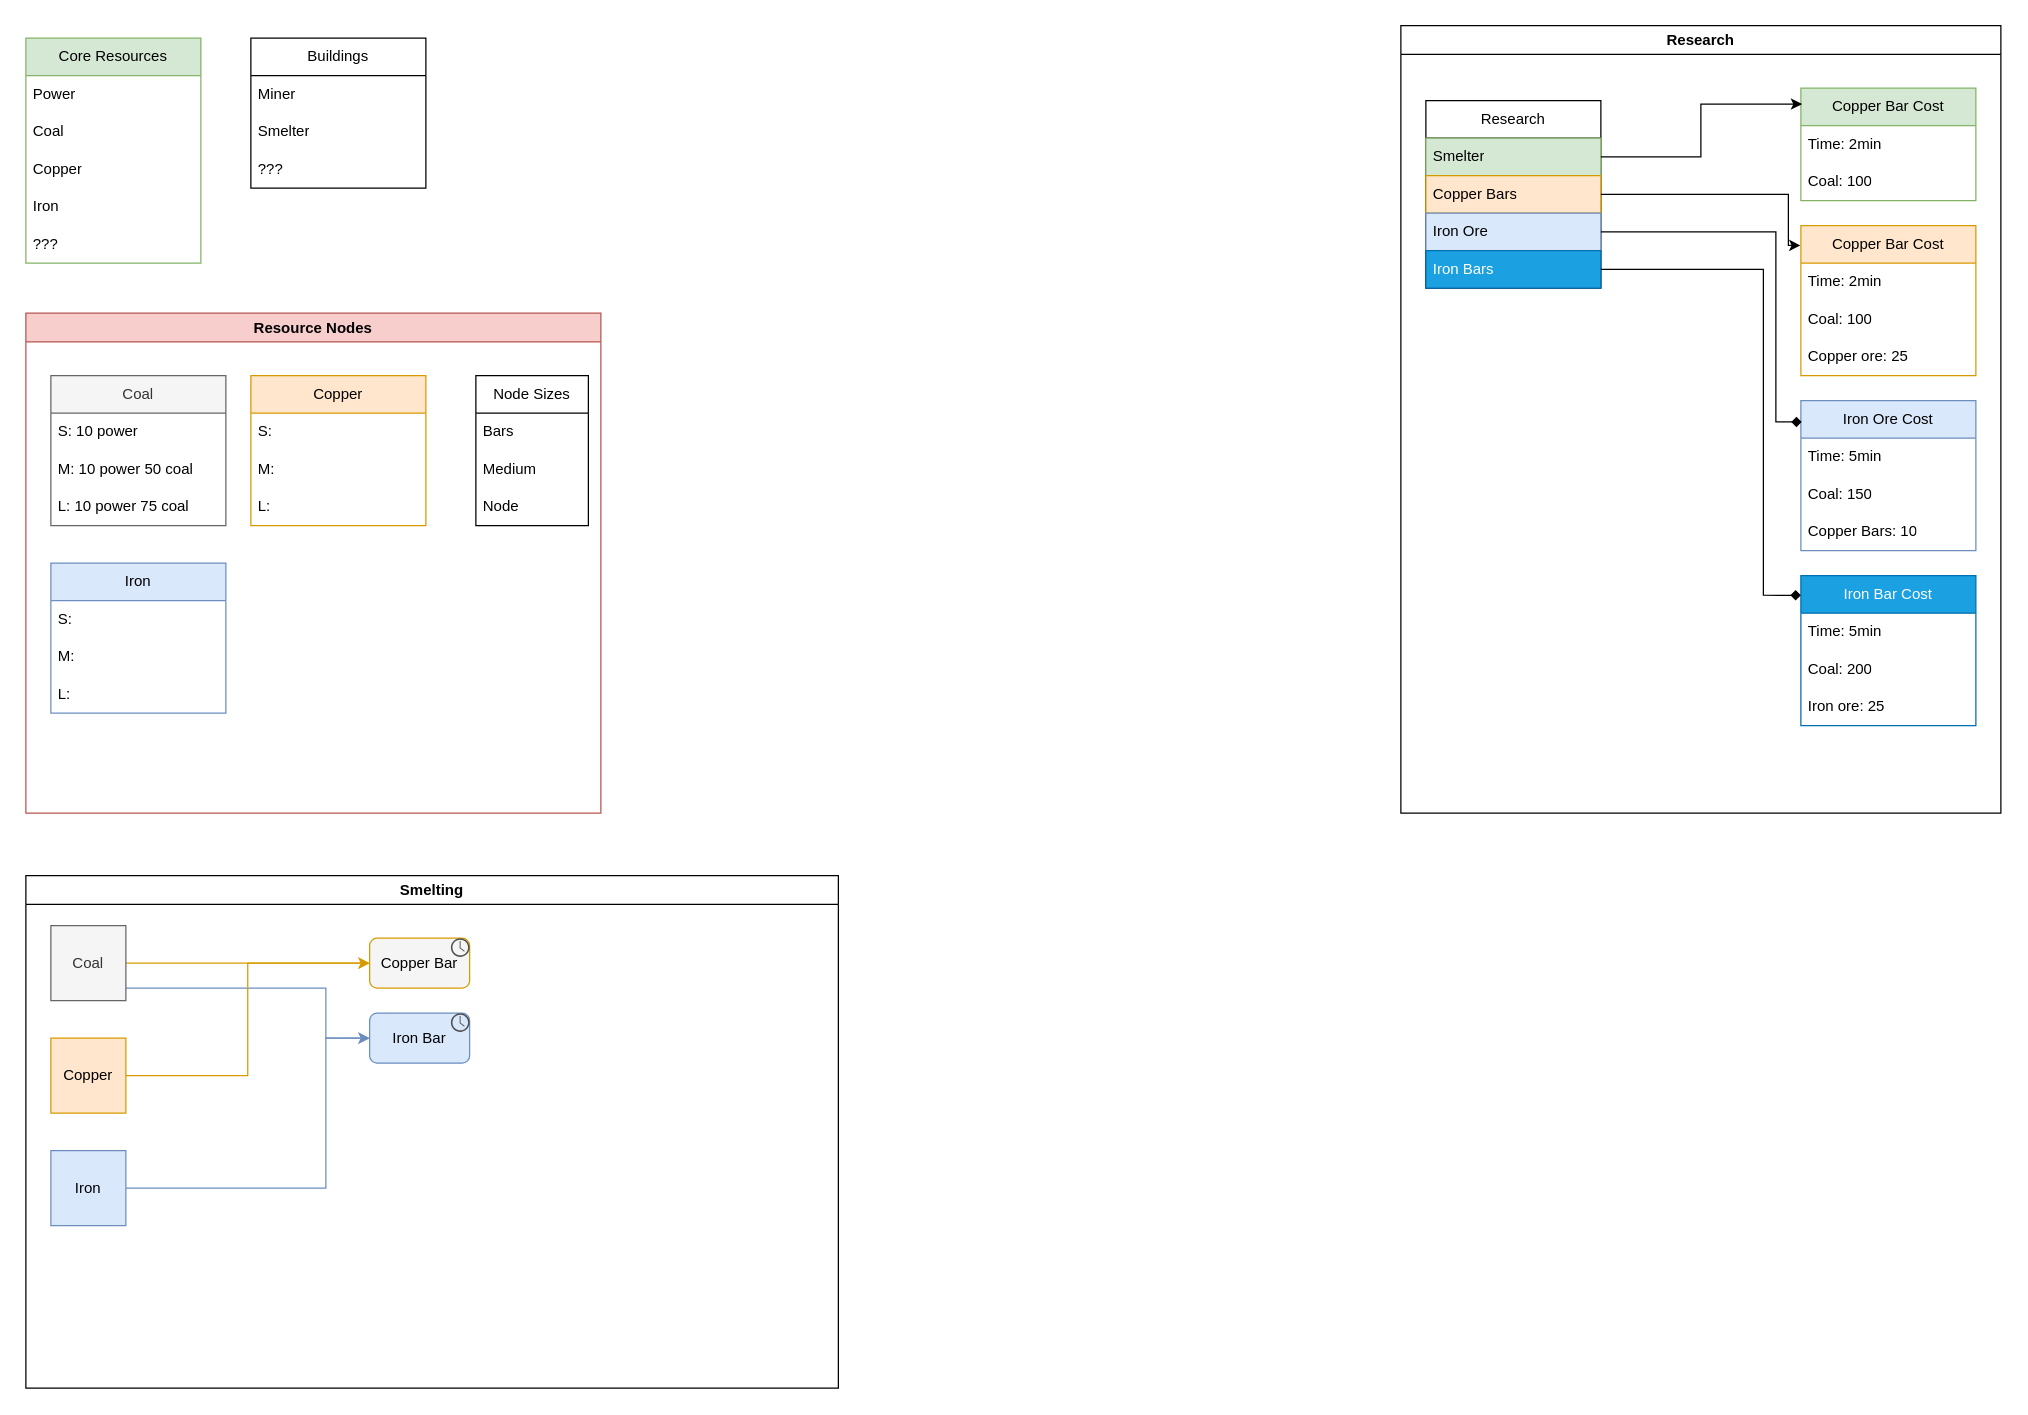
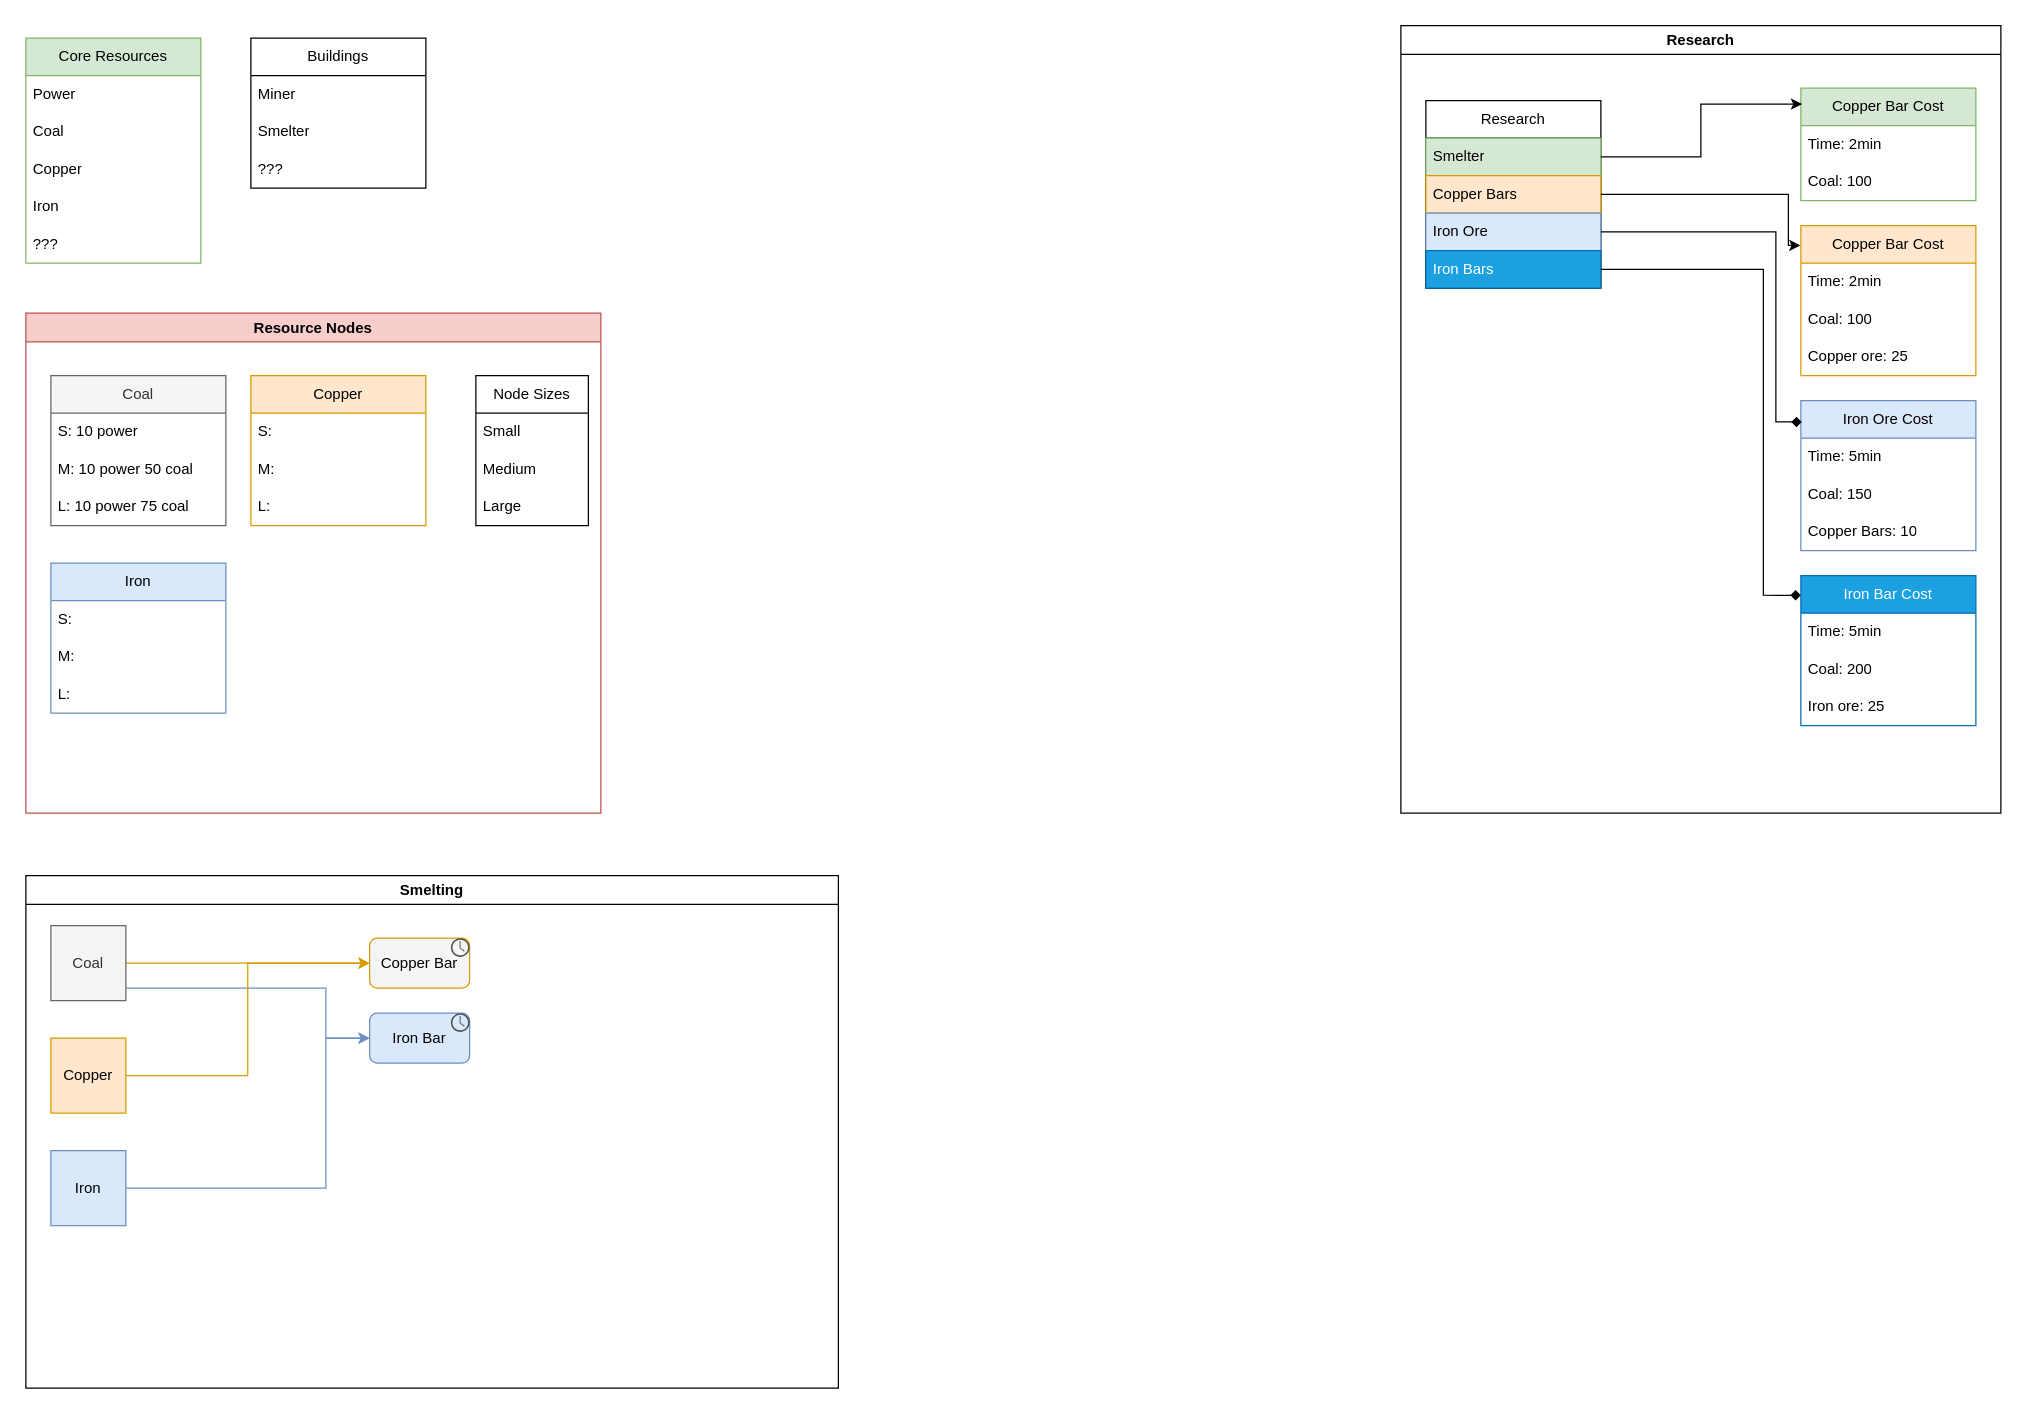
node "Bars": label "Bars" -> "Small"
node "Node": label "Node" -> "Large"
